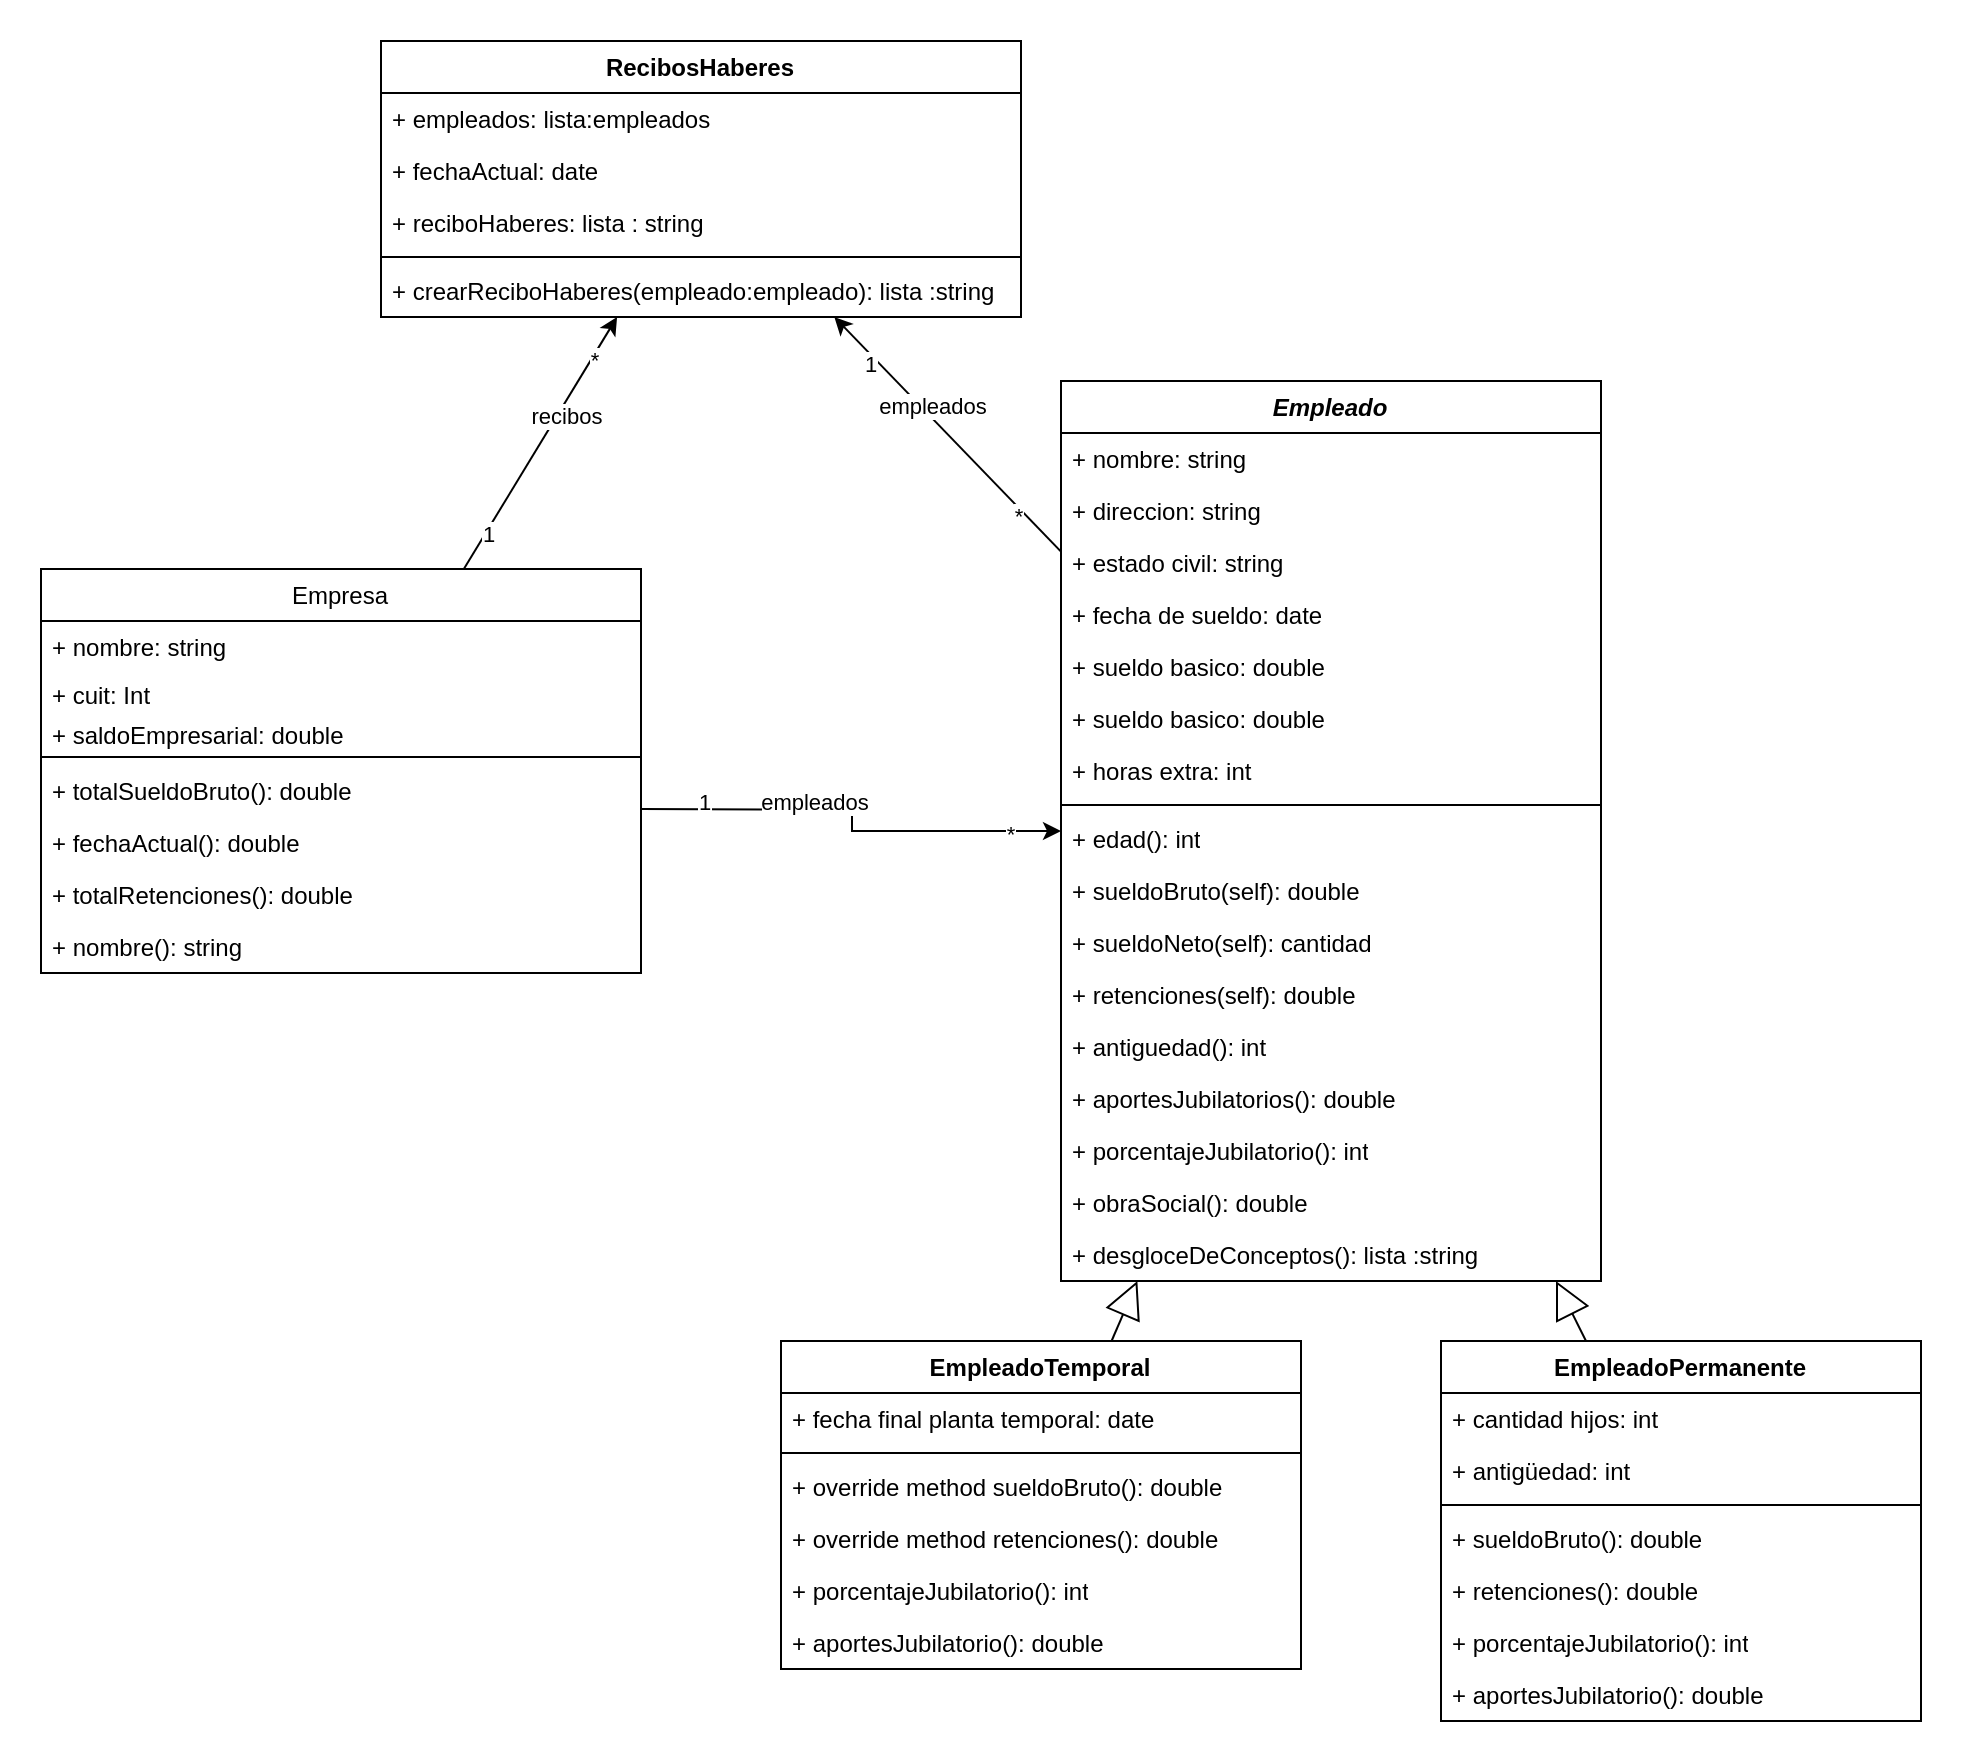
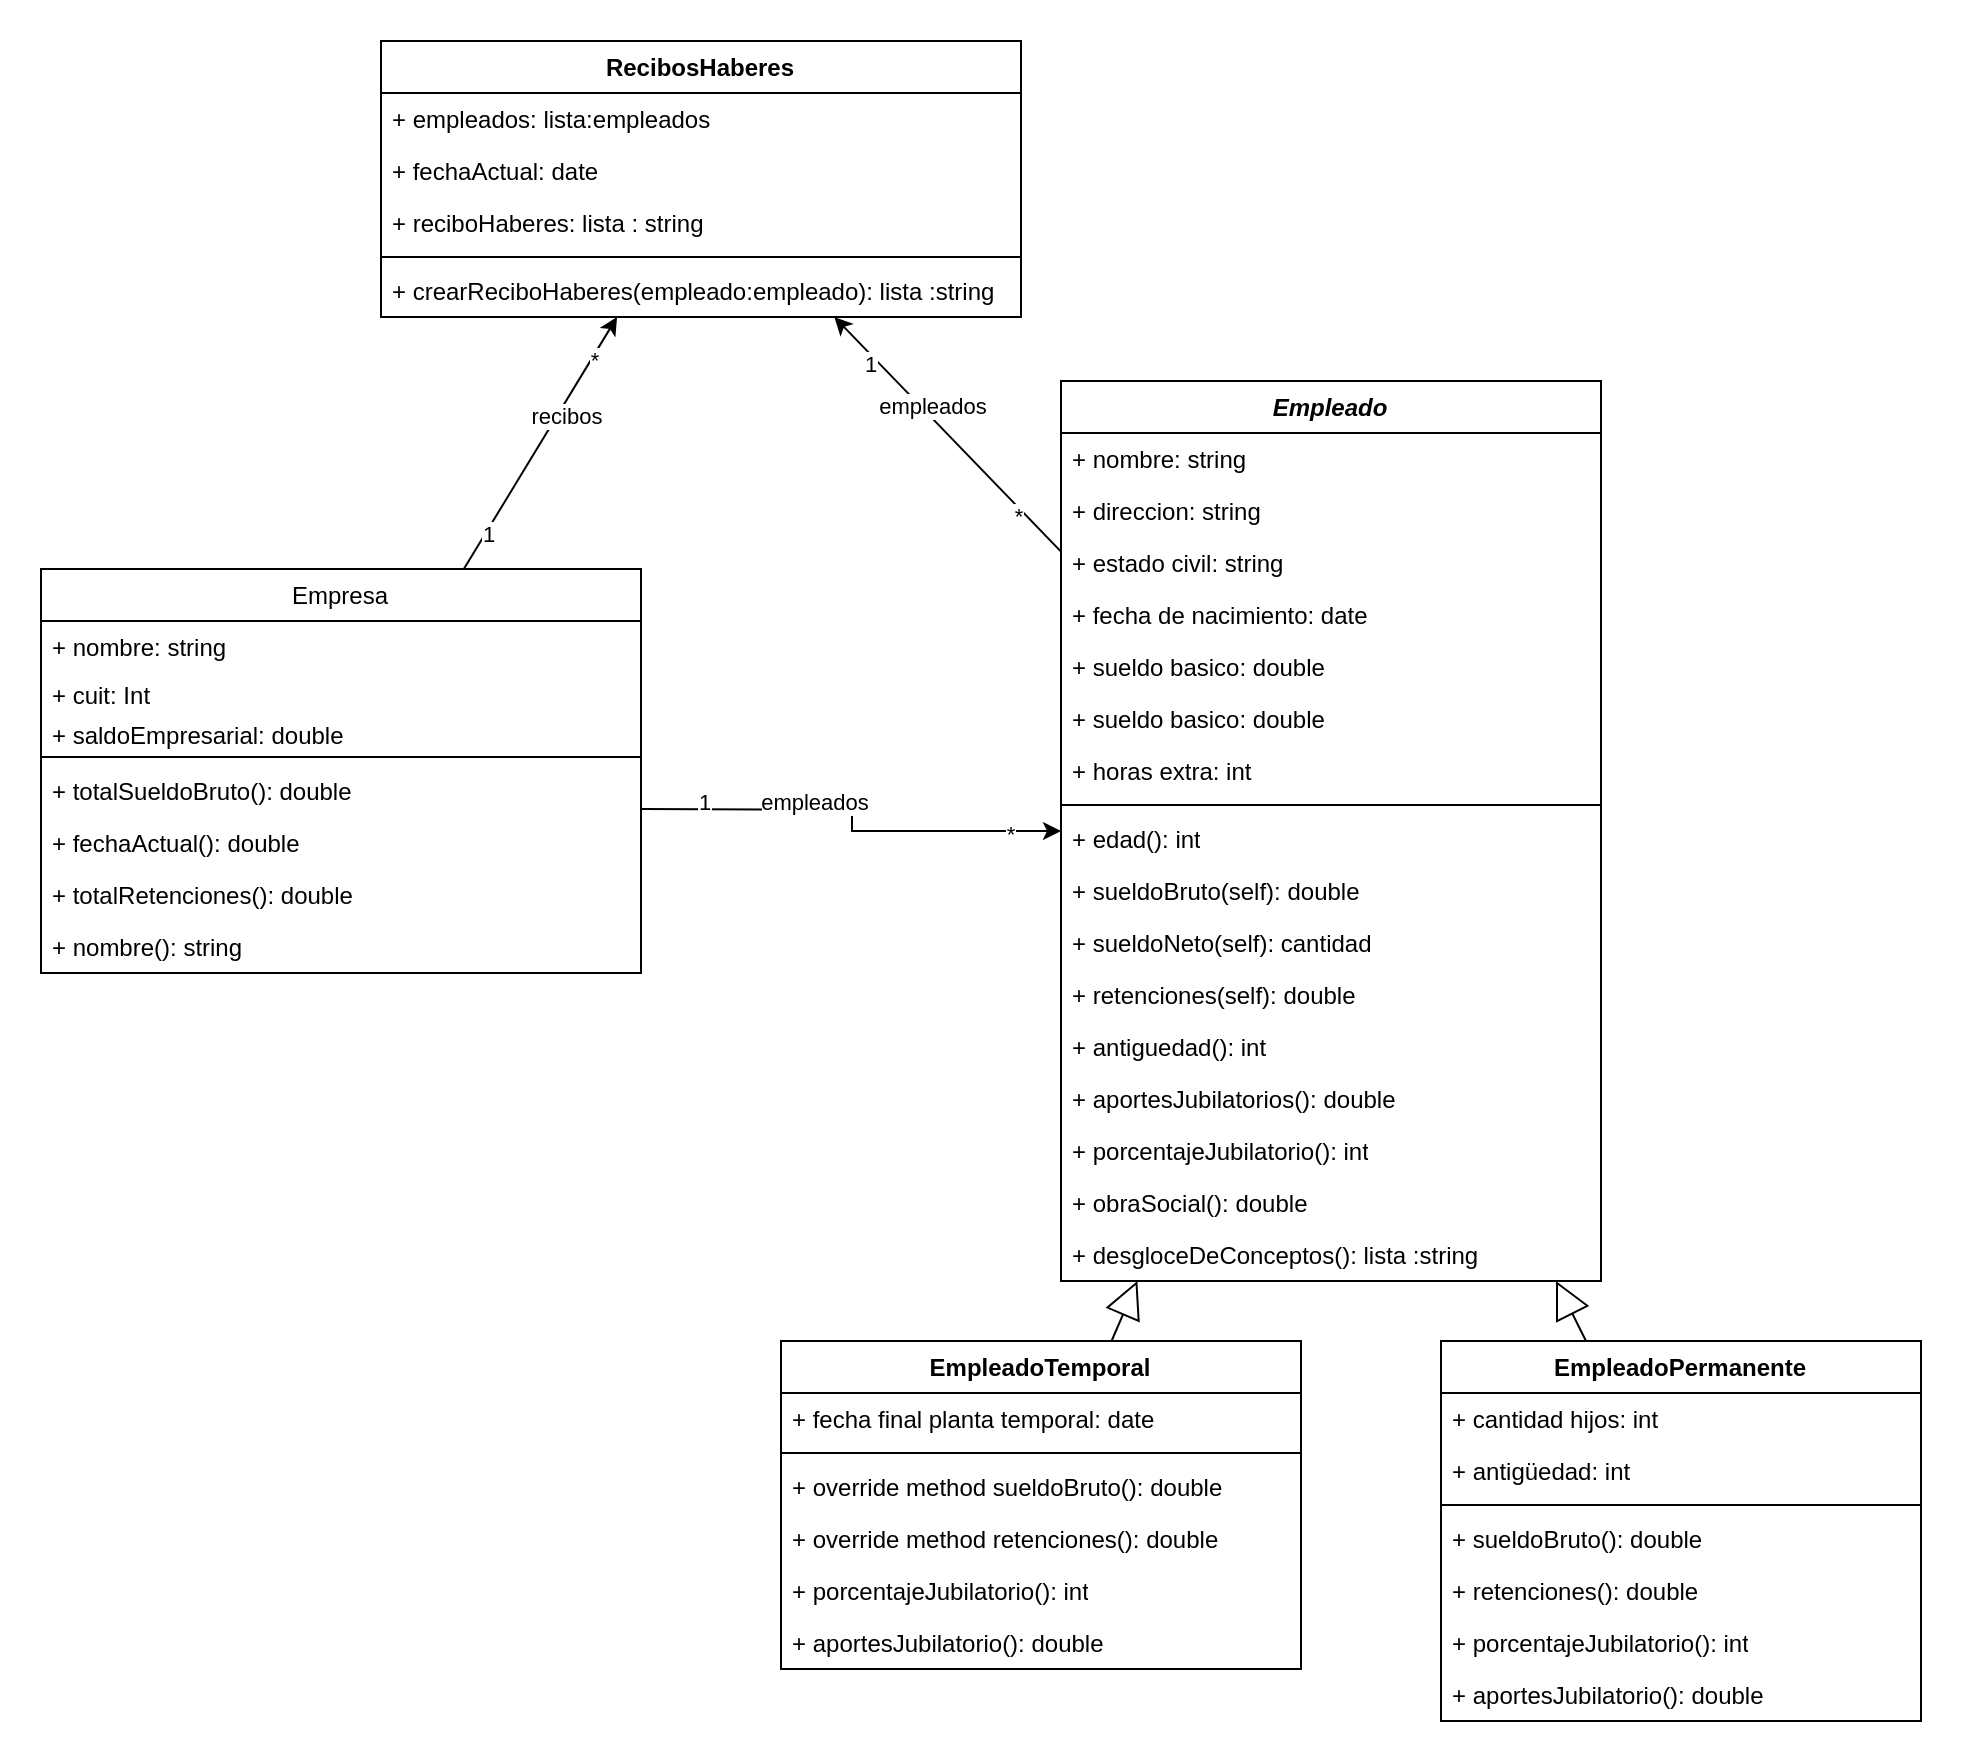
node "+ fecha de sueldo: date": label "+ fecha de sueldo: date" -> "+ fecha de nacimiento: date"
